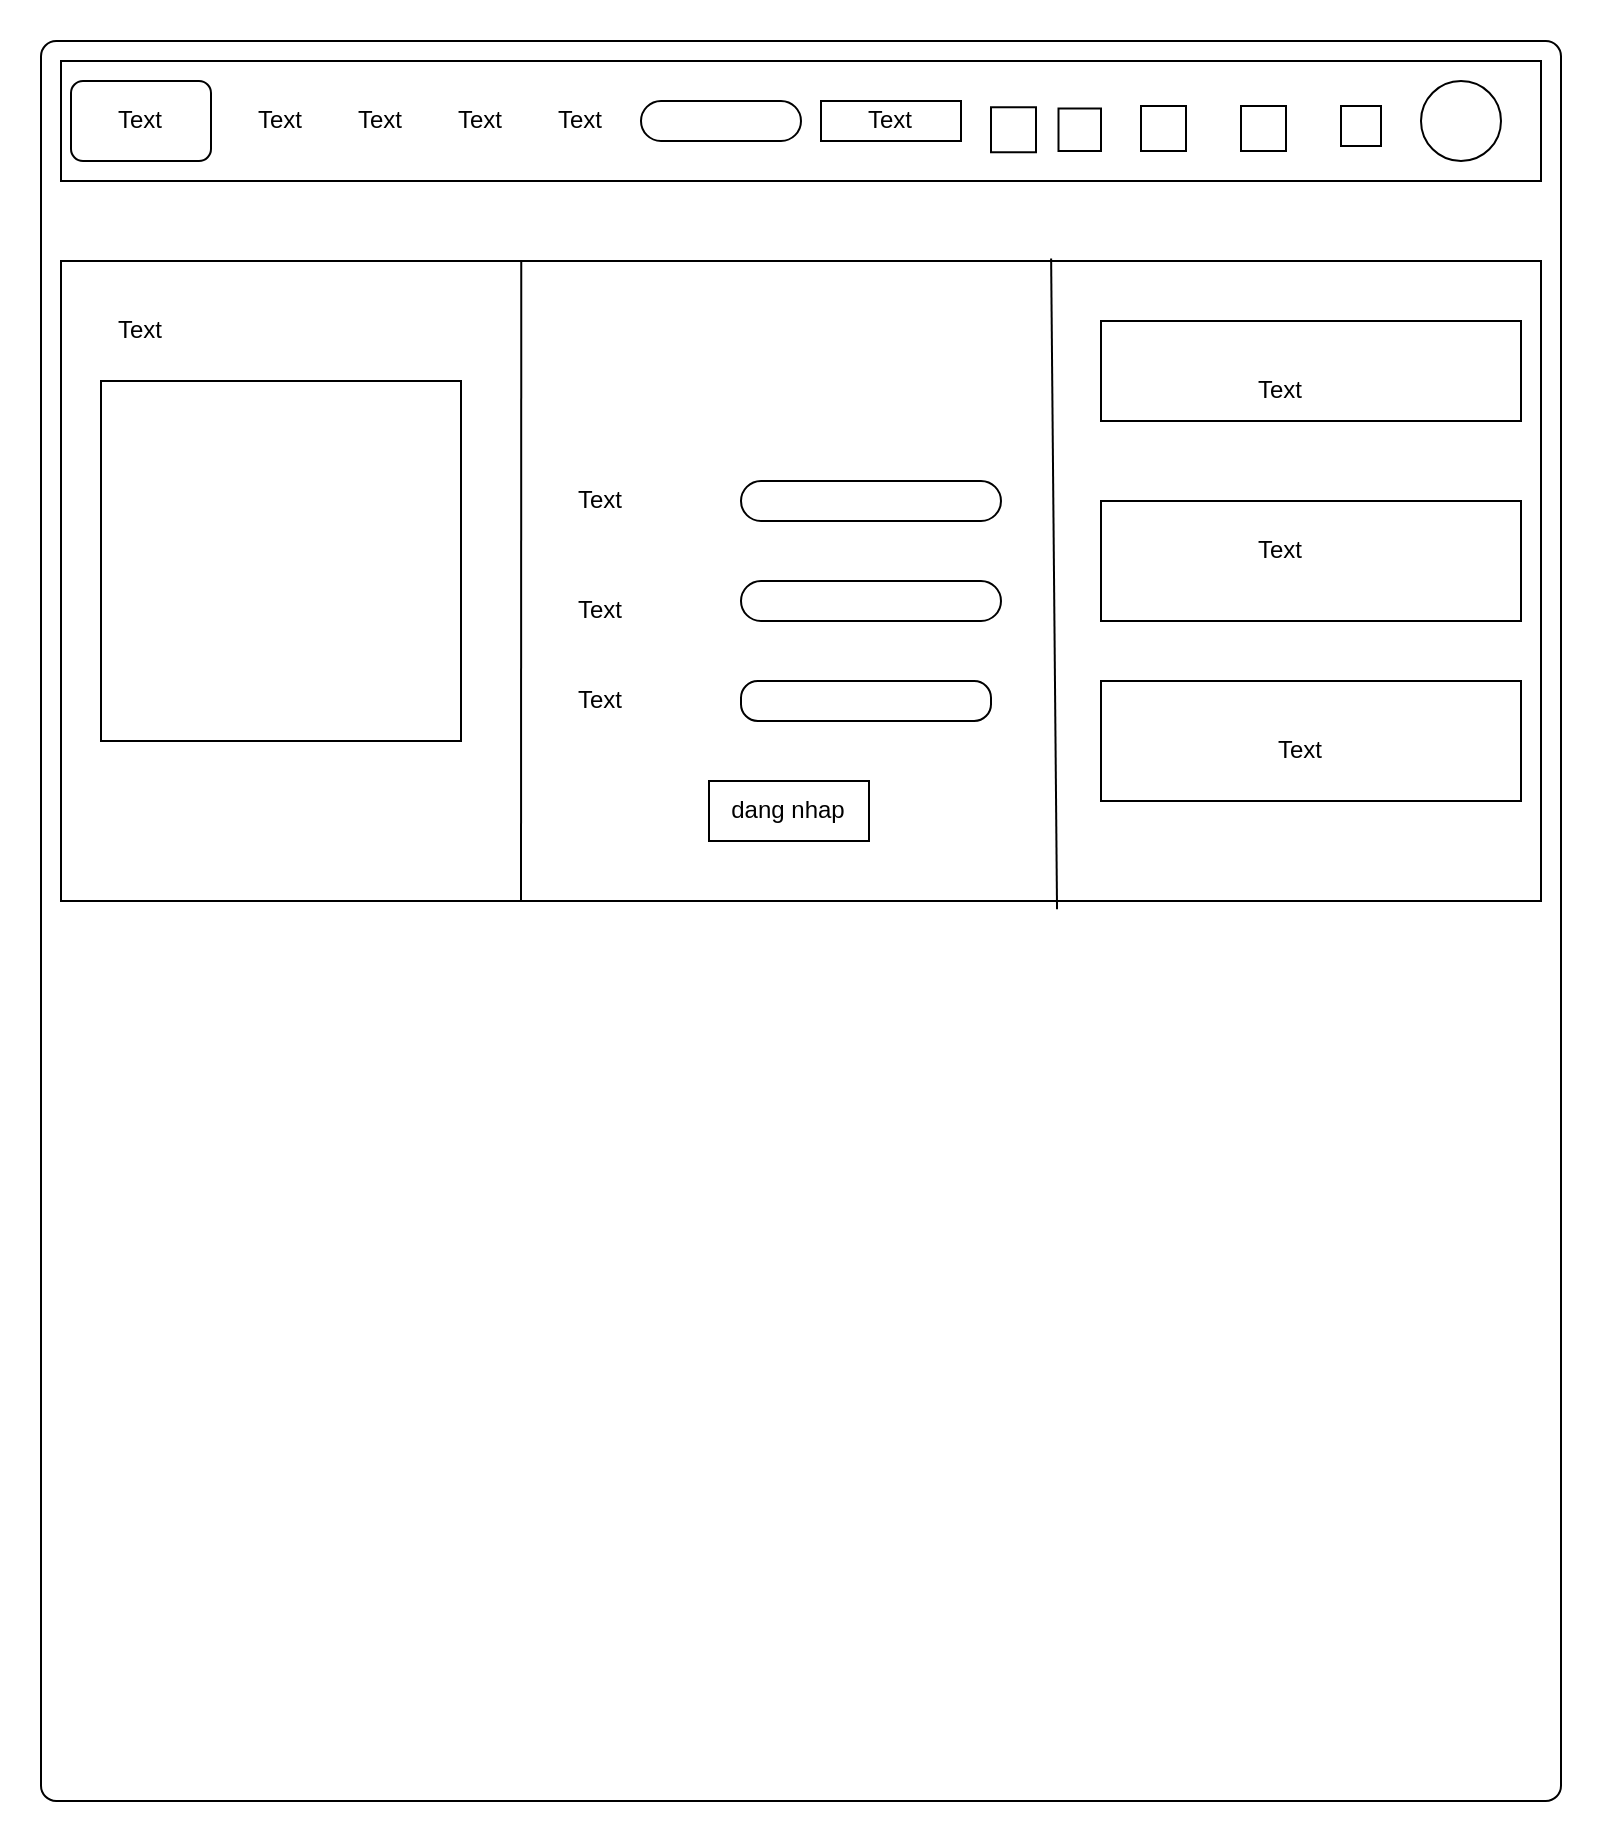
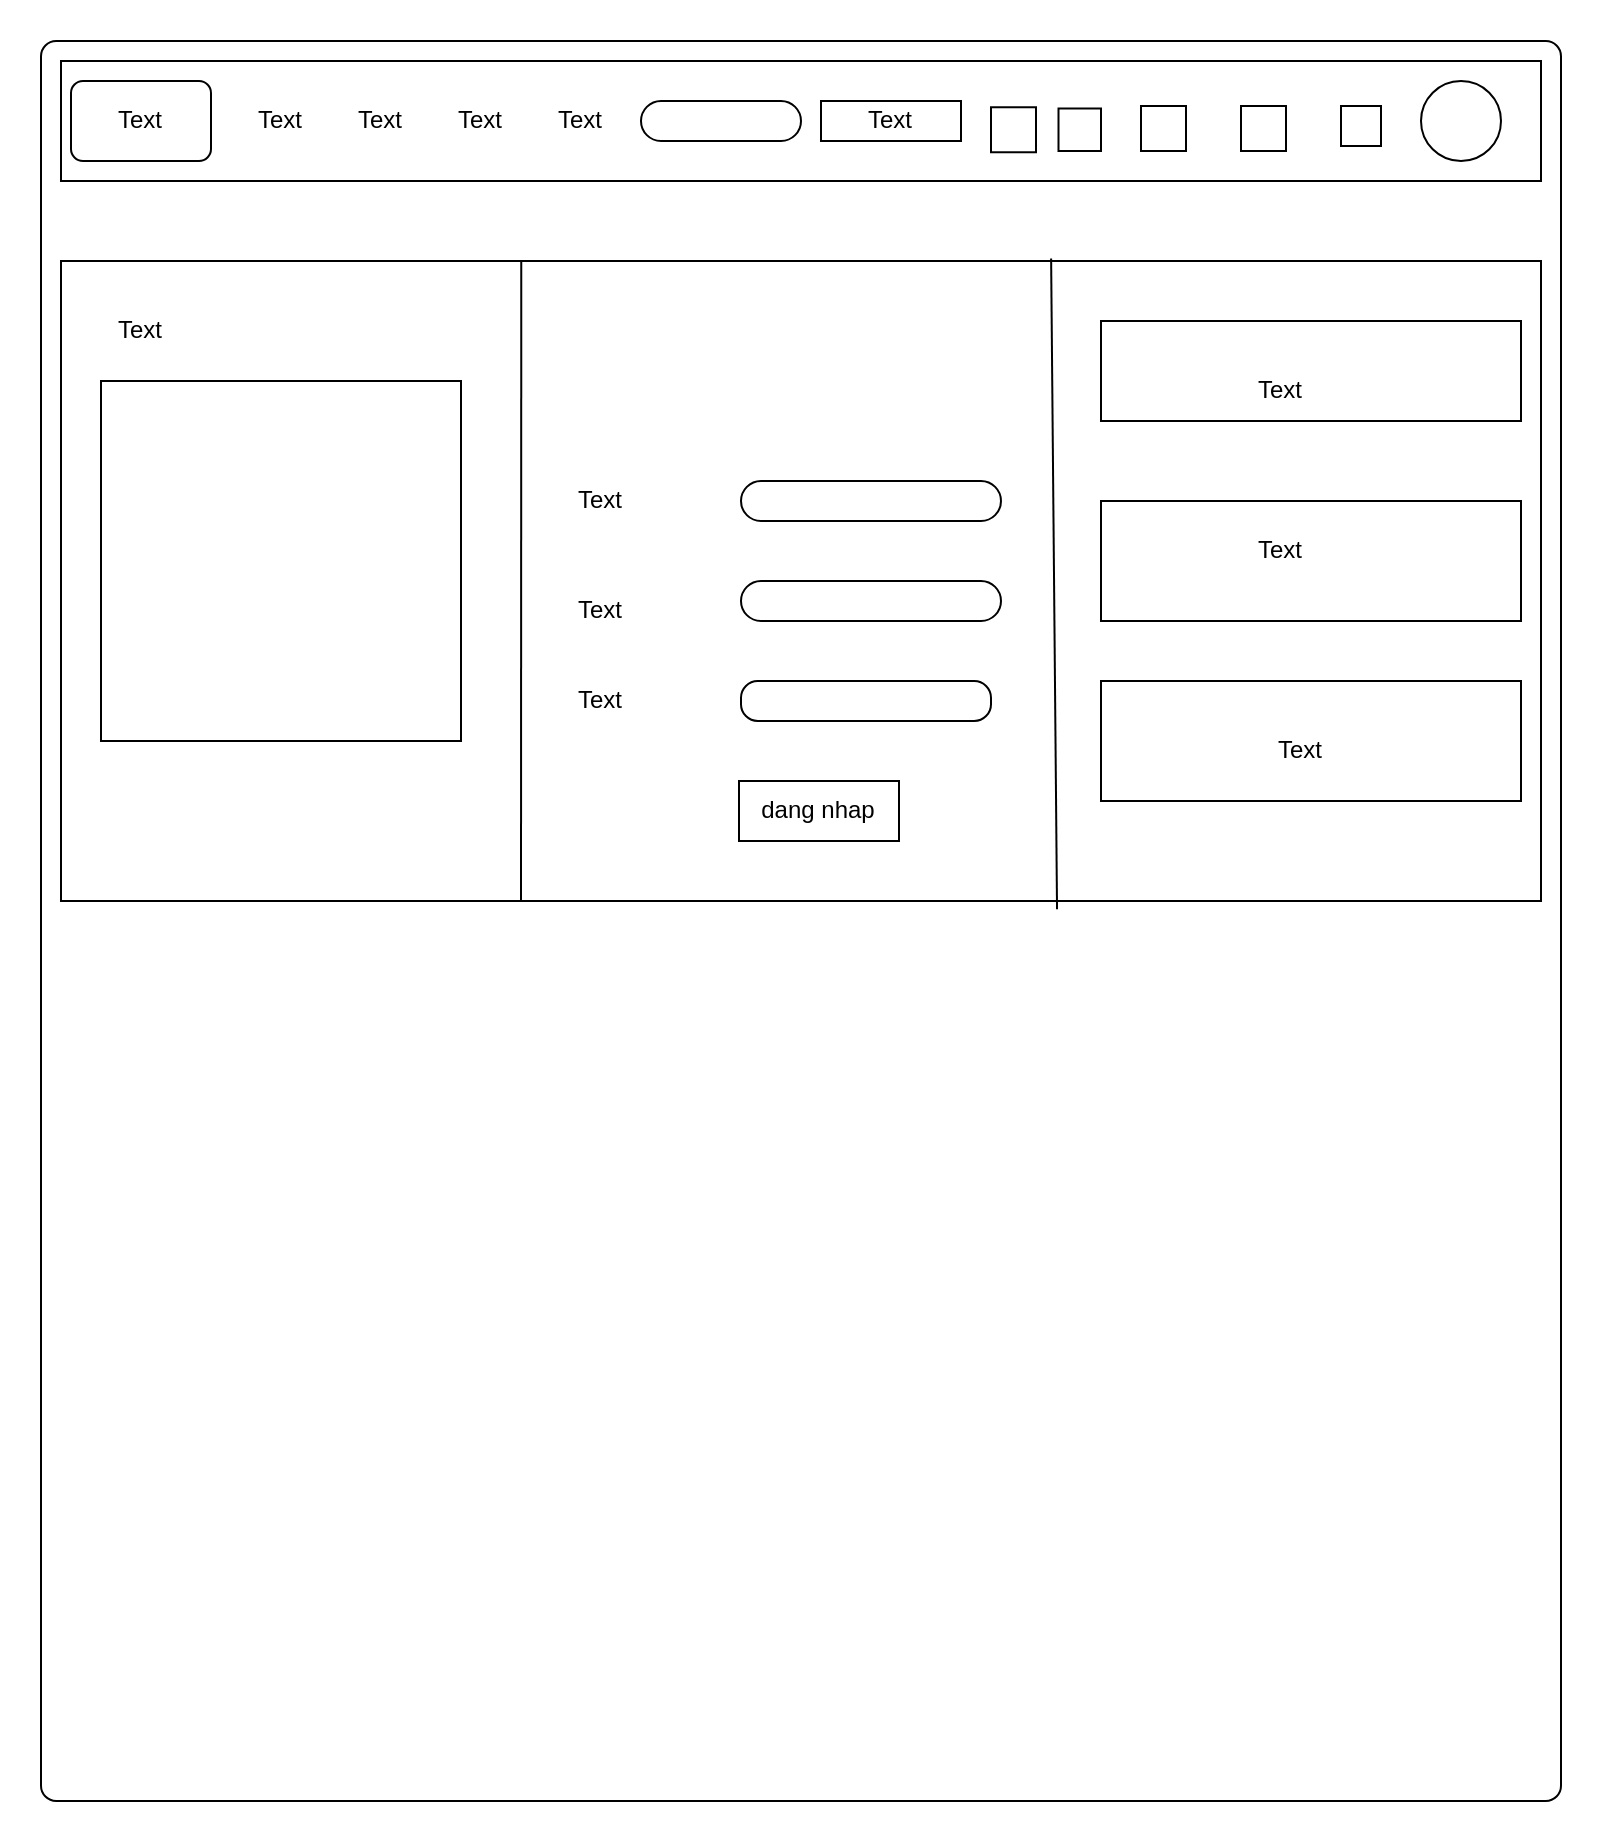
node "dang nhap": moved (789, 811) -> (819, 811)
